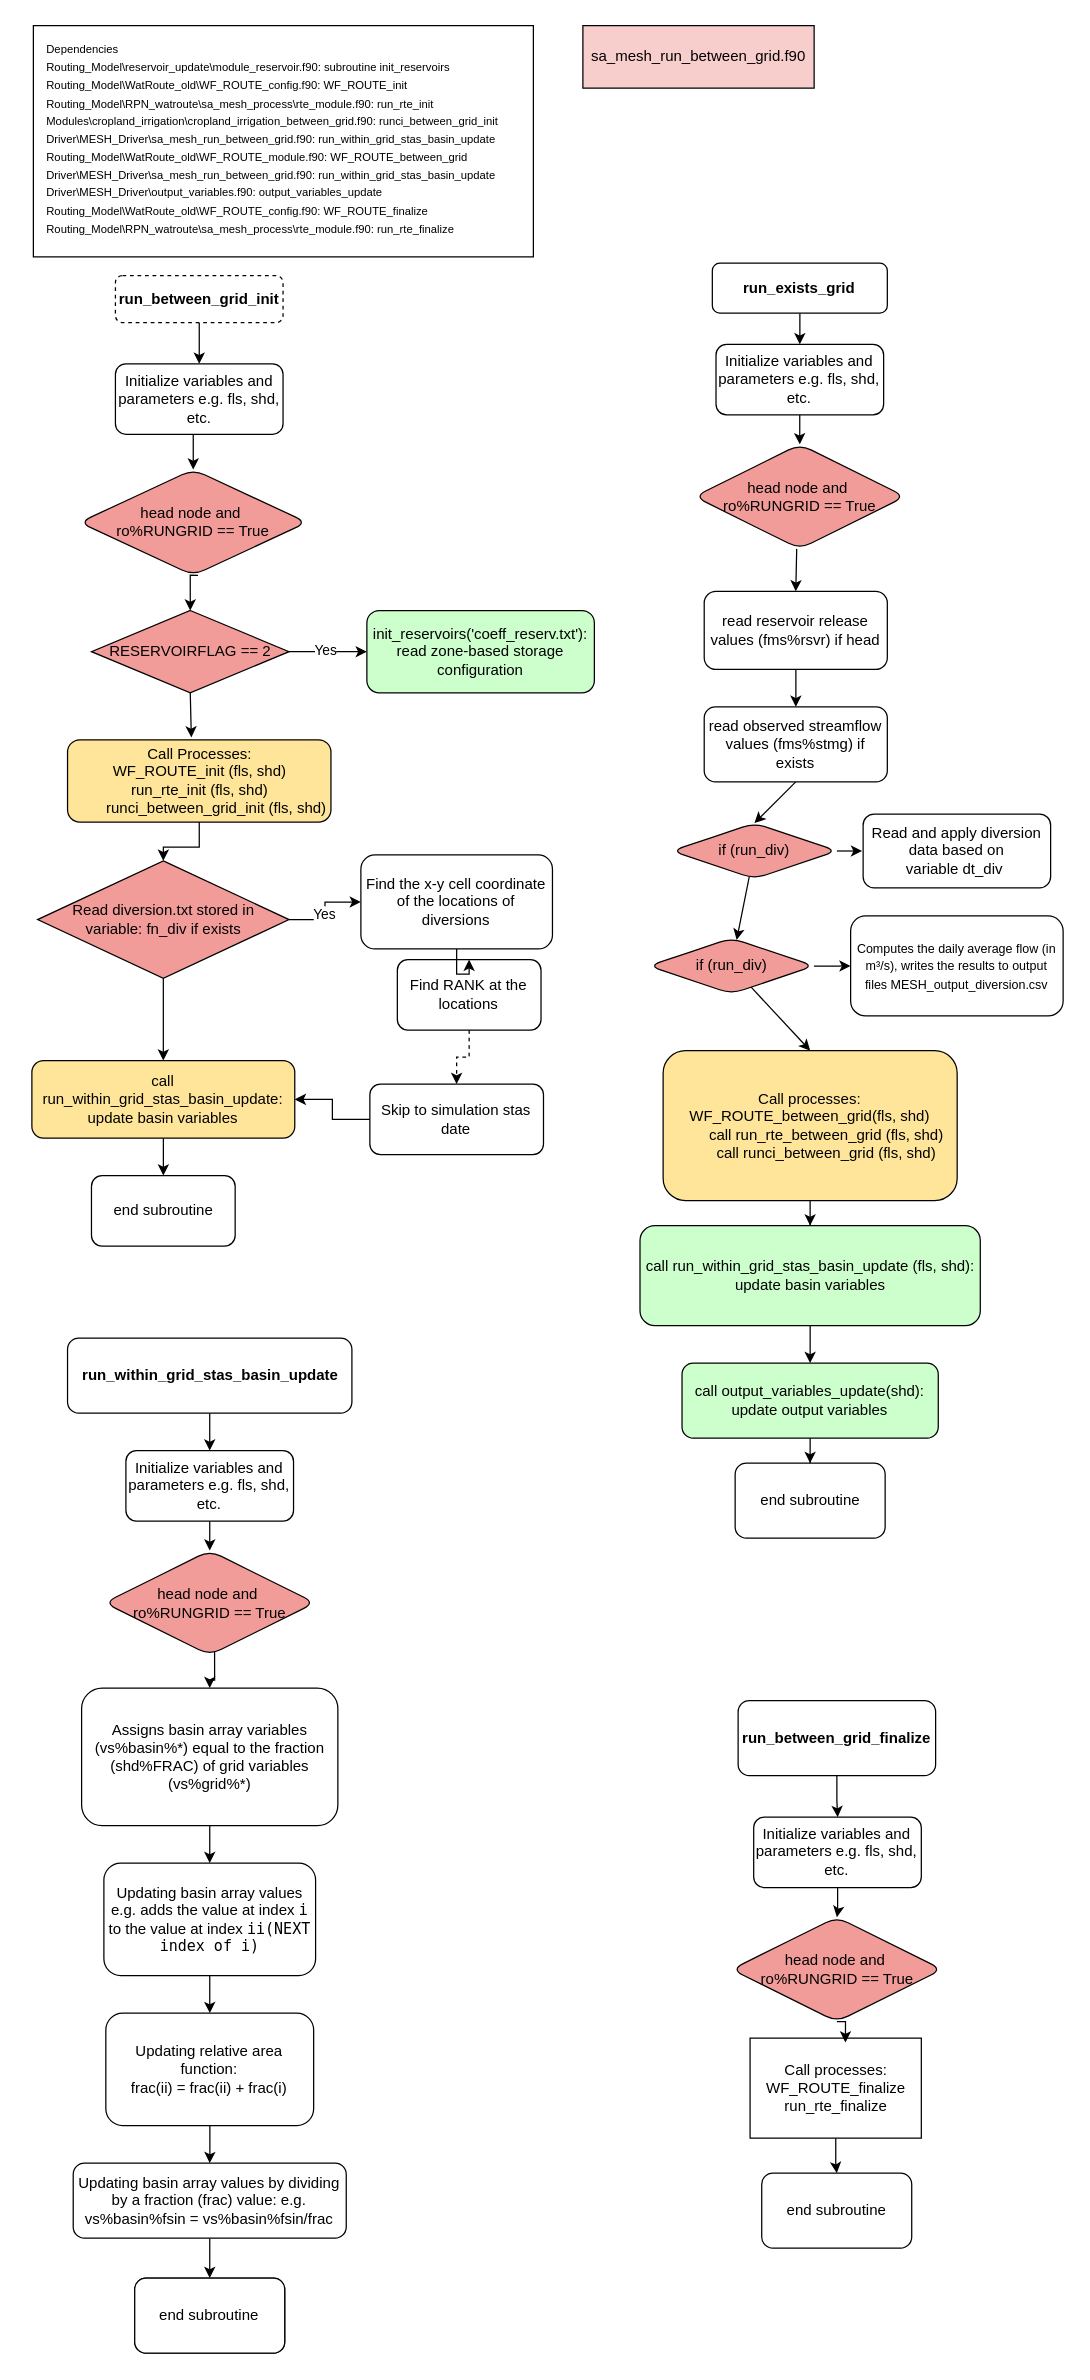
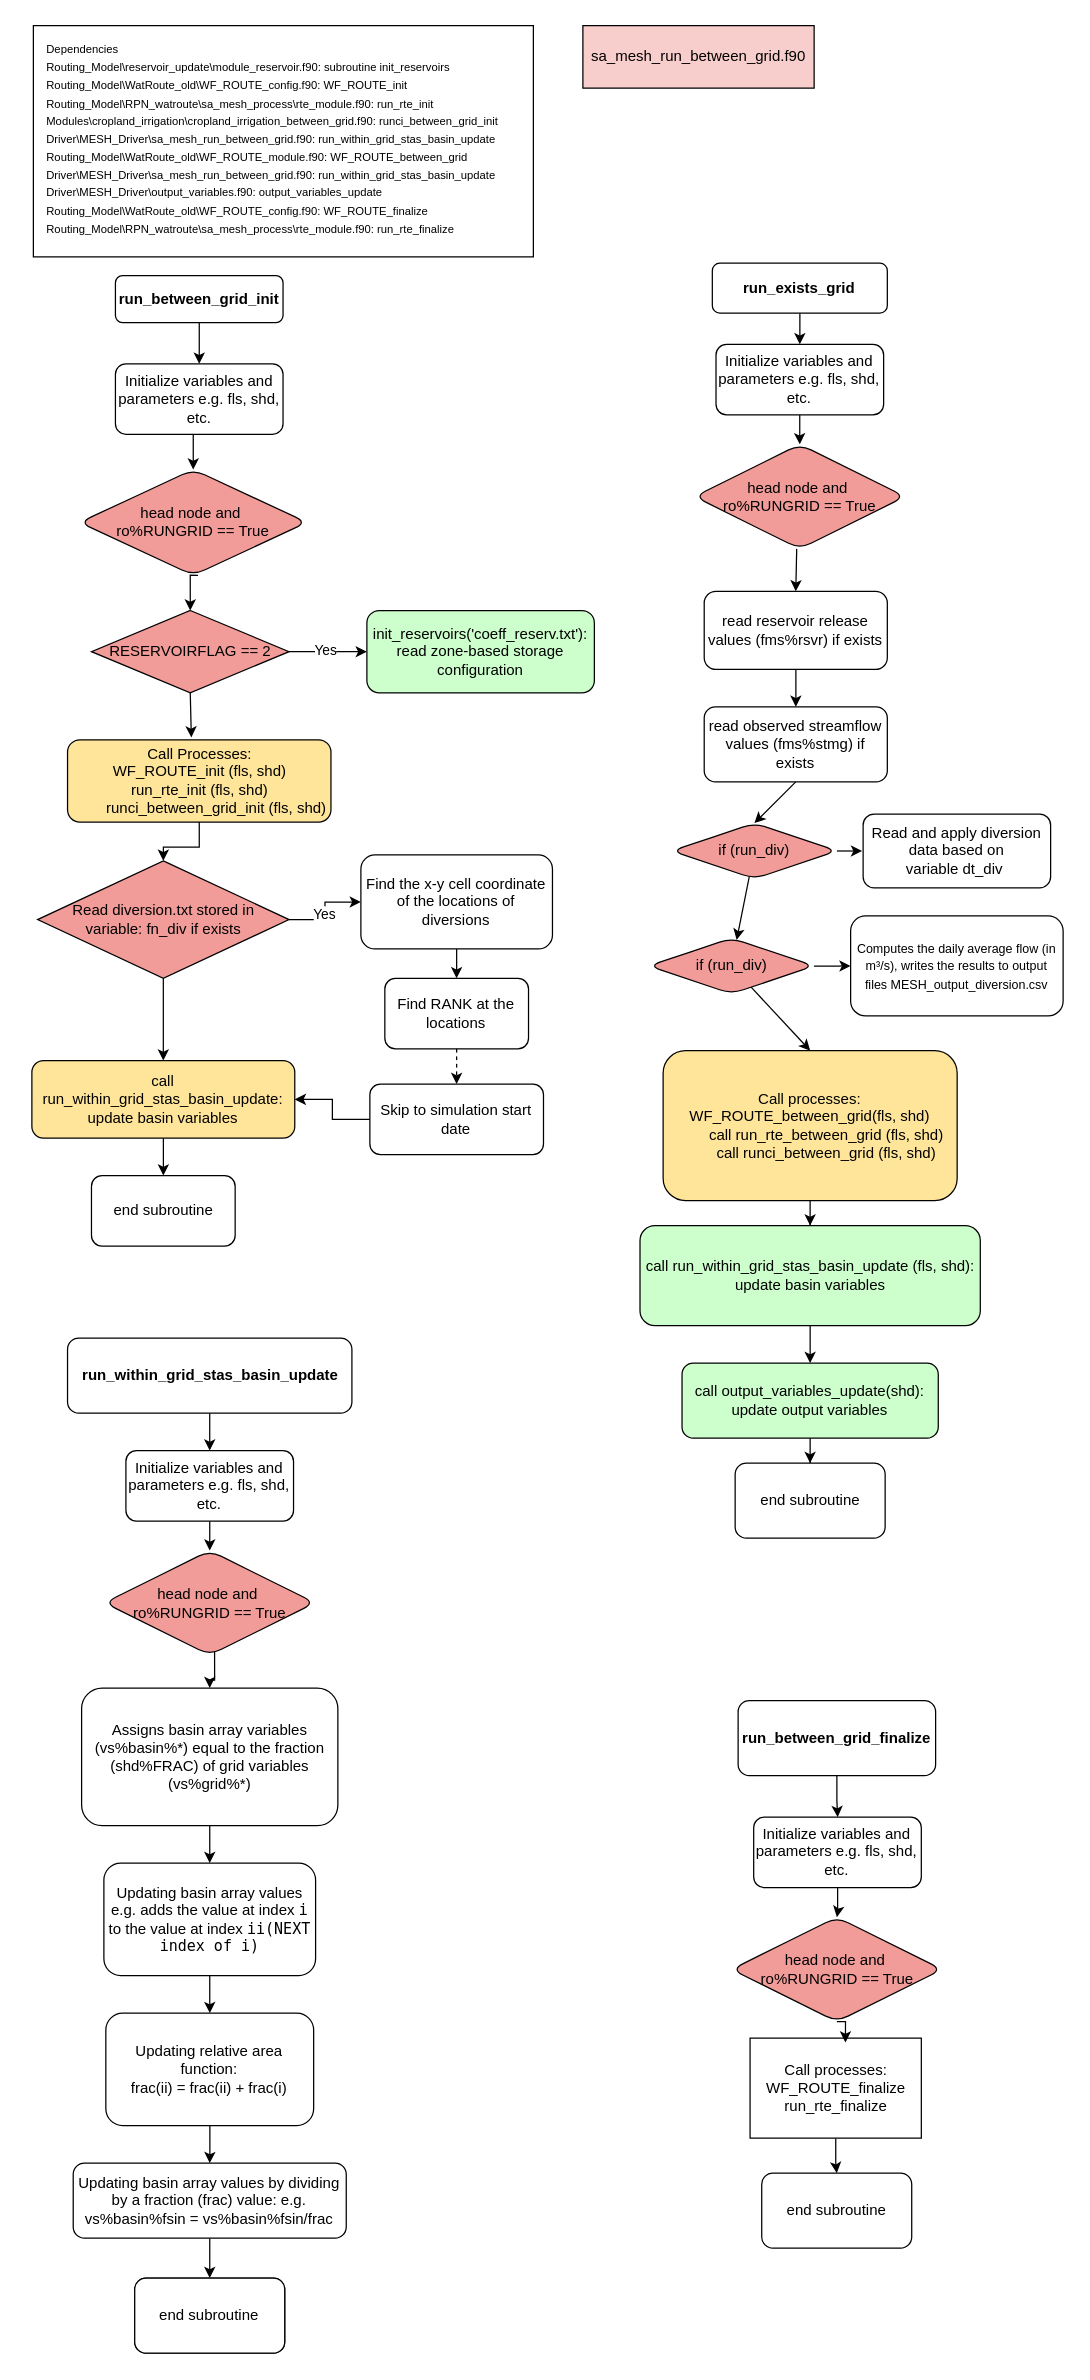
node "run_between_grid_init": style dashed -> solid
node "read reservoir release values (fms%rsvr) if head": label "read reservoir release values (fms%rsvr) if head" -> "read reservoir release values (fms%rsvr) if exists"
node "Find RANK at the locations": moved (469, 995) -> (457, 1014)
node "Skip to simulation stas date": label "Skip to simulation stas date" -> "Skip to simulation start date"
